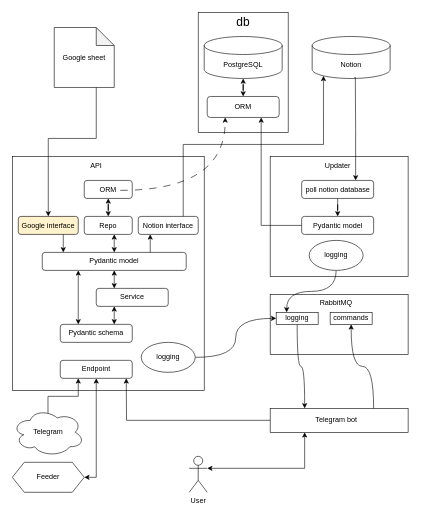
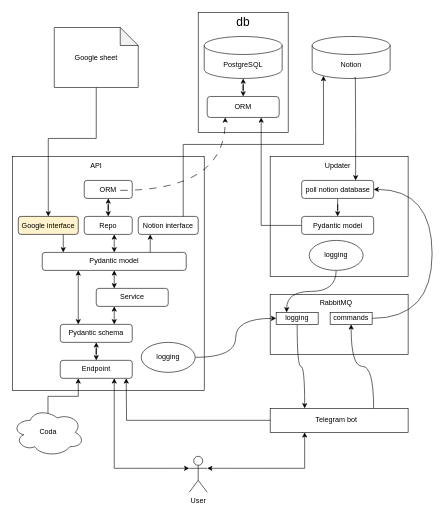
node "Google sheet": size 60x60 -> 84x60
edge "commands" -> "poll notion database": added
edge "Pydantic schema" -- "Endpoint": added
node "Telegram": label "Telegram" -> "Coda"
edge "Endpoint" -- "User": added
node "Feeder": removed
edge "Endpoint" -- "Feeder": removed
